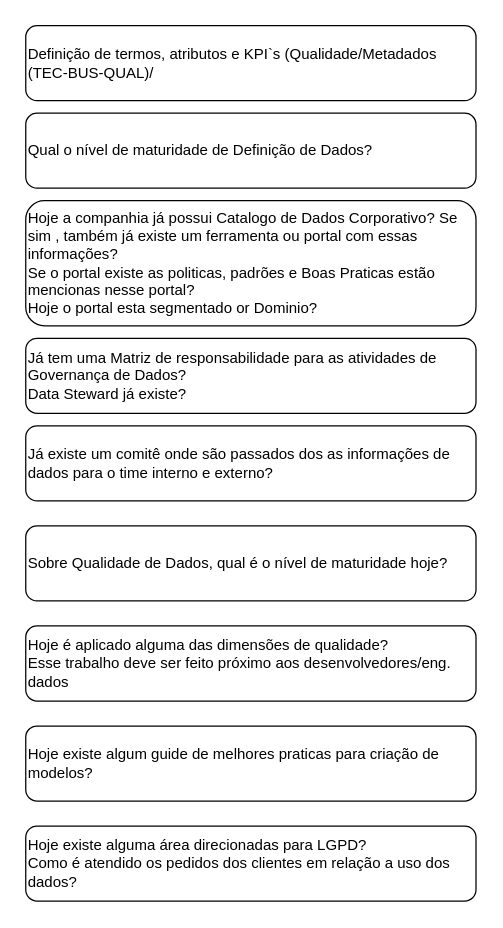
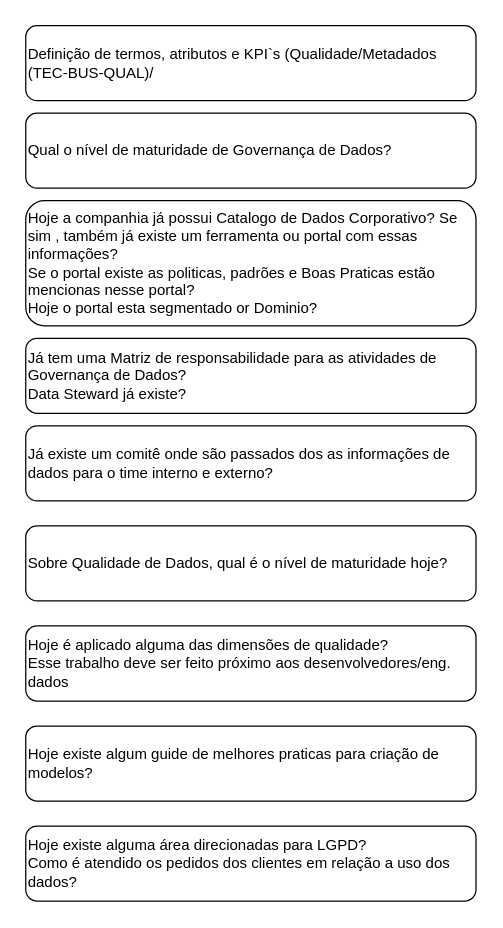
node "Qual o nível de maturidade de Definição de Dados?": label "Qual o nível de maturidade de Definição de Dados?" -> "Qual o nível de maturidade de Governança de Dados?"
